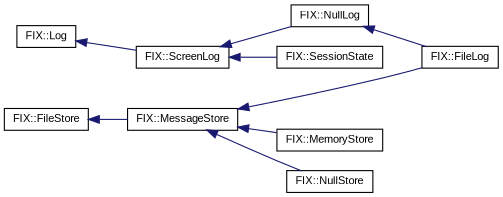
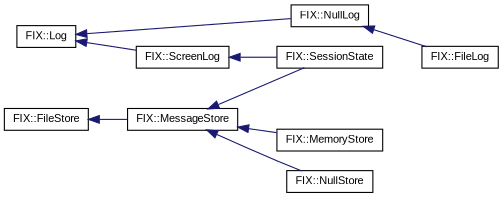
edge "FIX::NullLog" -> "FIX::ScreenLog": now "FIX::NullLog" -> "FIX::Log"
edge "FIX::FileLog" -> "FIX::MessageStore": now "FIX::SessionState" -> "FIX::MessageStore"
